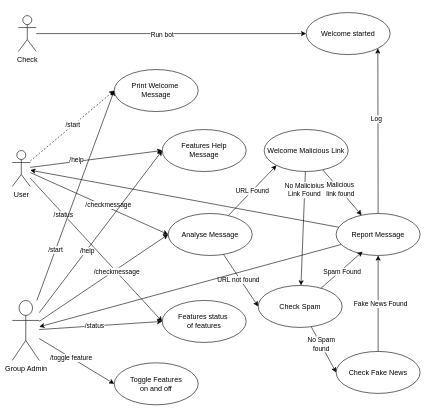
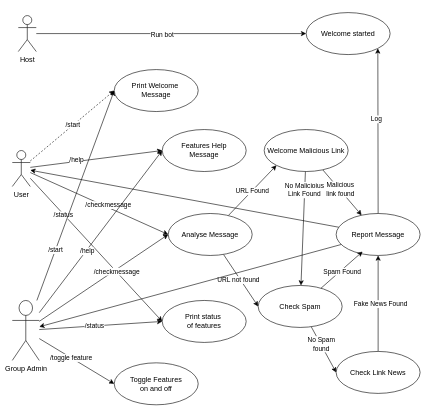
node "Check": label "Check" -> "Host"
node "Features status of features": label "Features status of features" -> "Print status of features"
node "Check Fake News": label "Check Fake News" -> "Check Link News"
